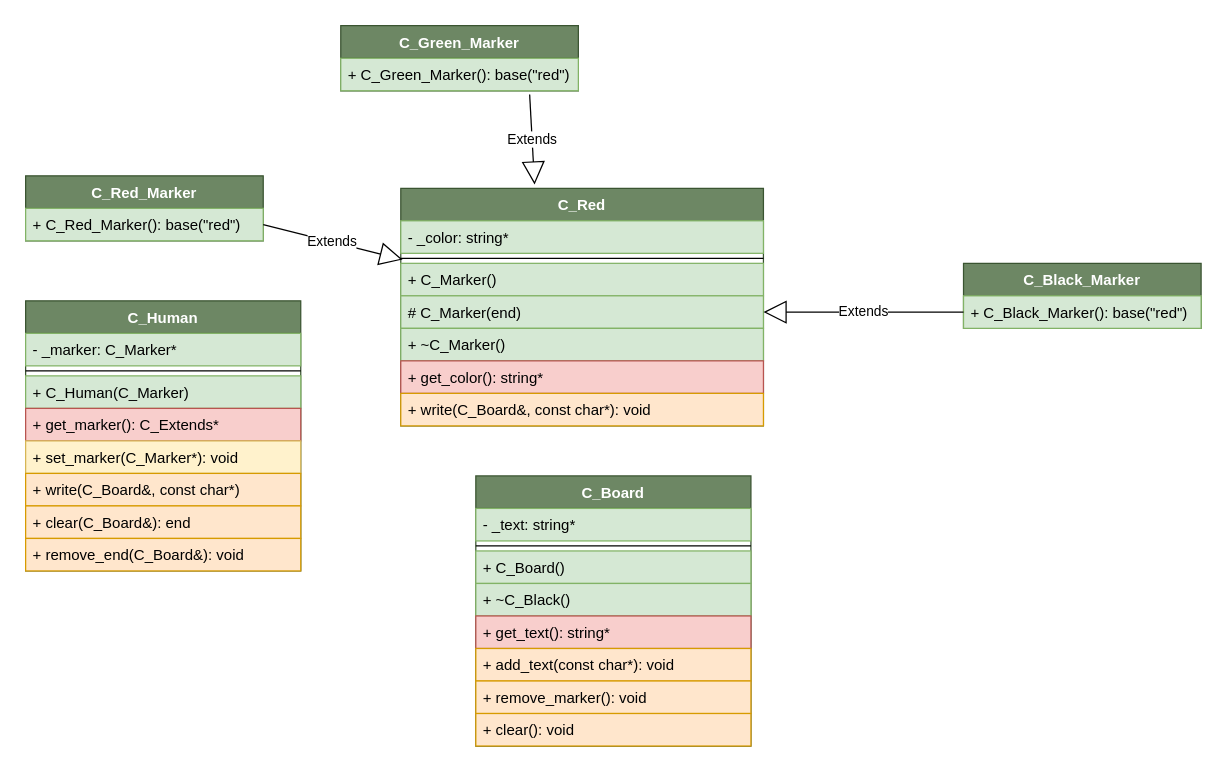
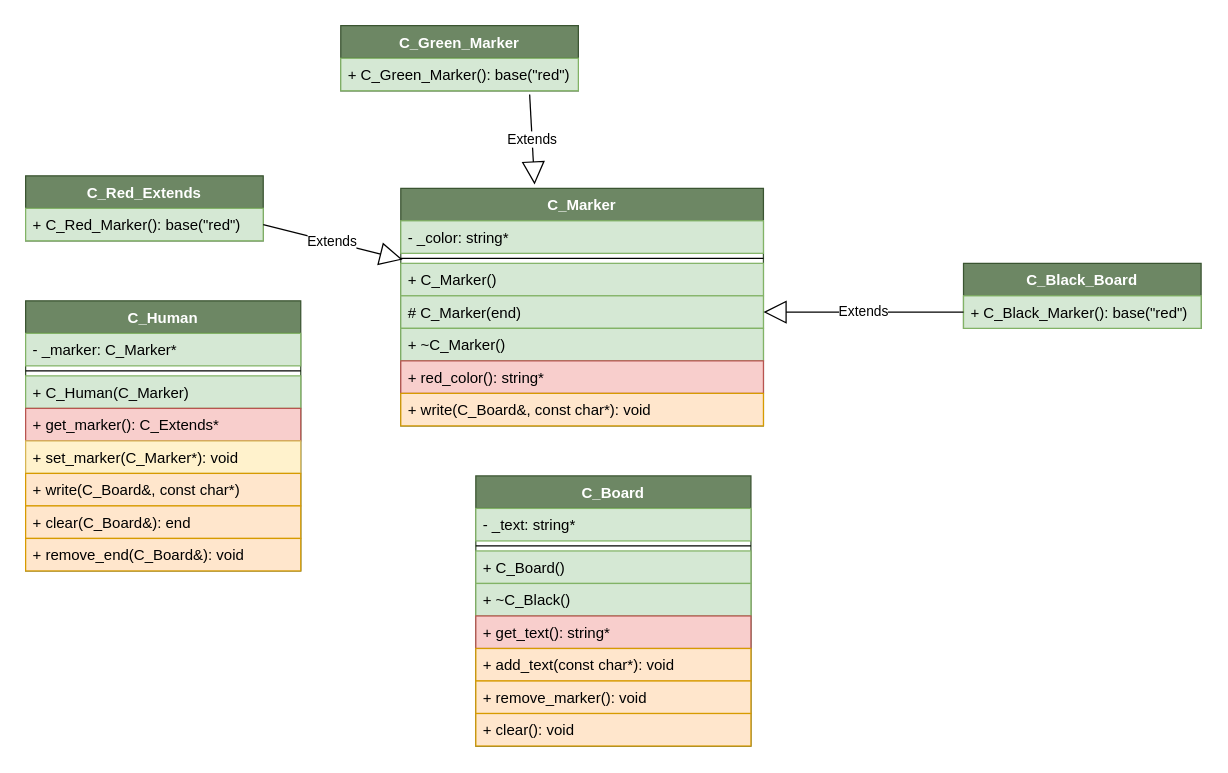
node "C_Red_Marker": label "C_Red_Marker" -> "C_Red_Extends"
node "C_Red": label "C_Red" -> "C_Marker"
node "C_Black_Marker": label "C_Black_Marker" -> "C_Black_Board"
node "+ get_color(): string*": label "+ get_color(): string*" -> "+ red_color(): string*"
